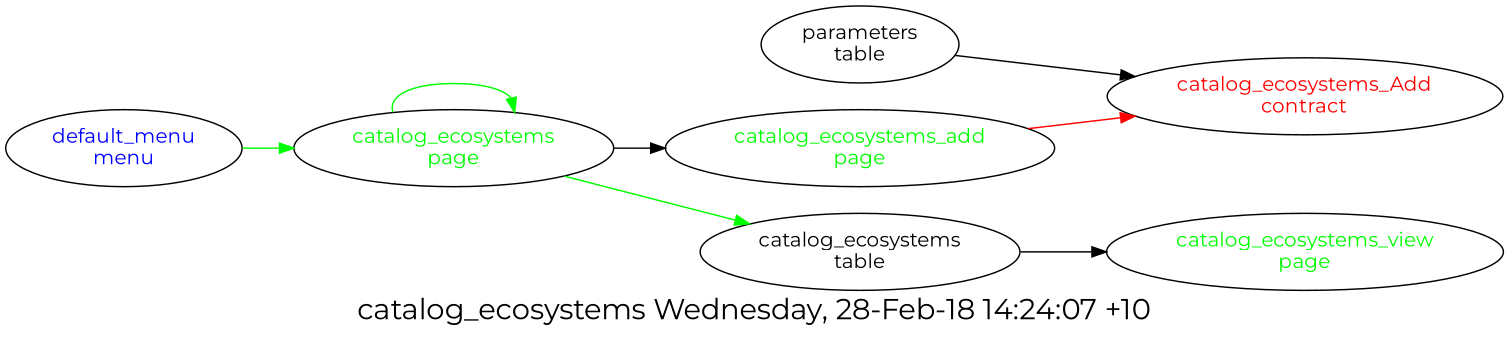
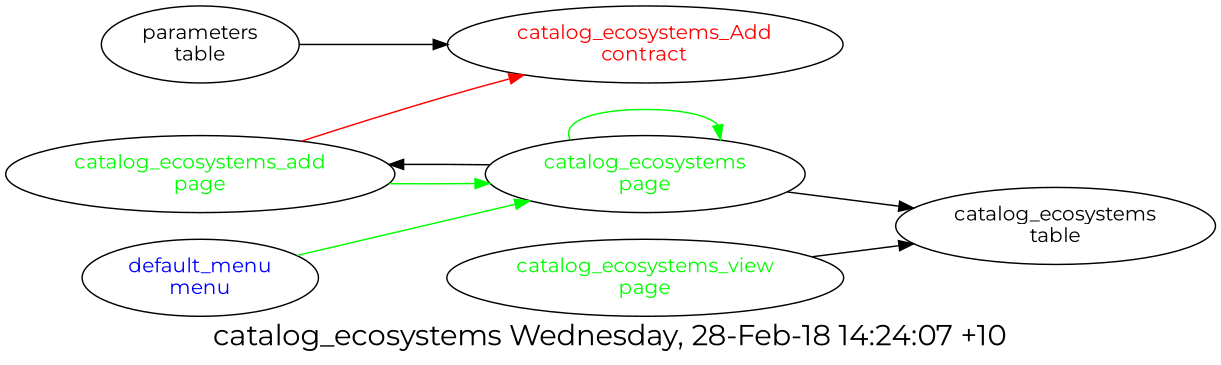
edge "catalog_ecosystems_add page" -> "catalog_ecosystems page": added
edge "catalog_ecosystems page" -> "catalog_ecosystems table": color green -> black
edge "catalog_ecosystems table" -> "catalog_ecosystems_view page": reversed
